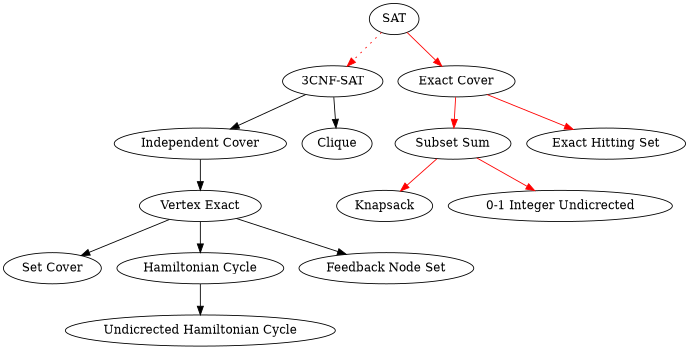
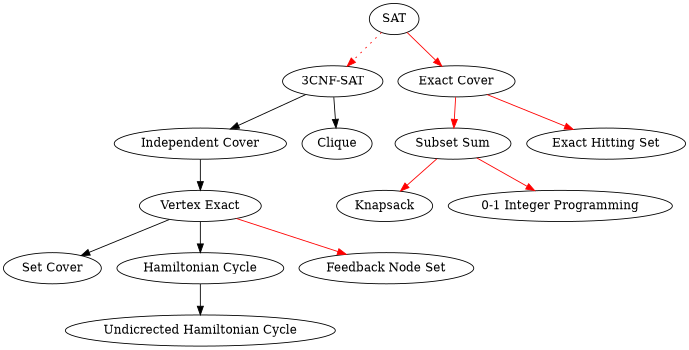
node "0-1 Integer Undicrected": label "0-1 Integer Undicrected" -> "0-1 Integer Programming"
edge "Vertex Exact" -> "Feedback Node Set": color black -> red
